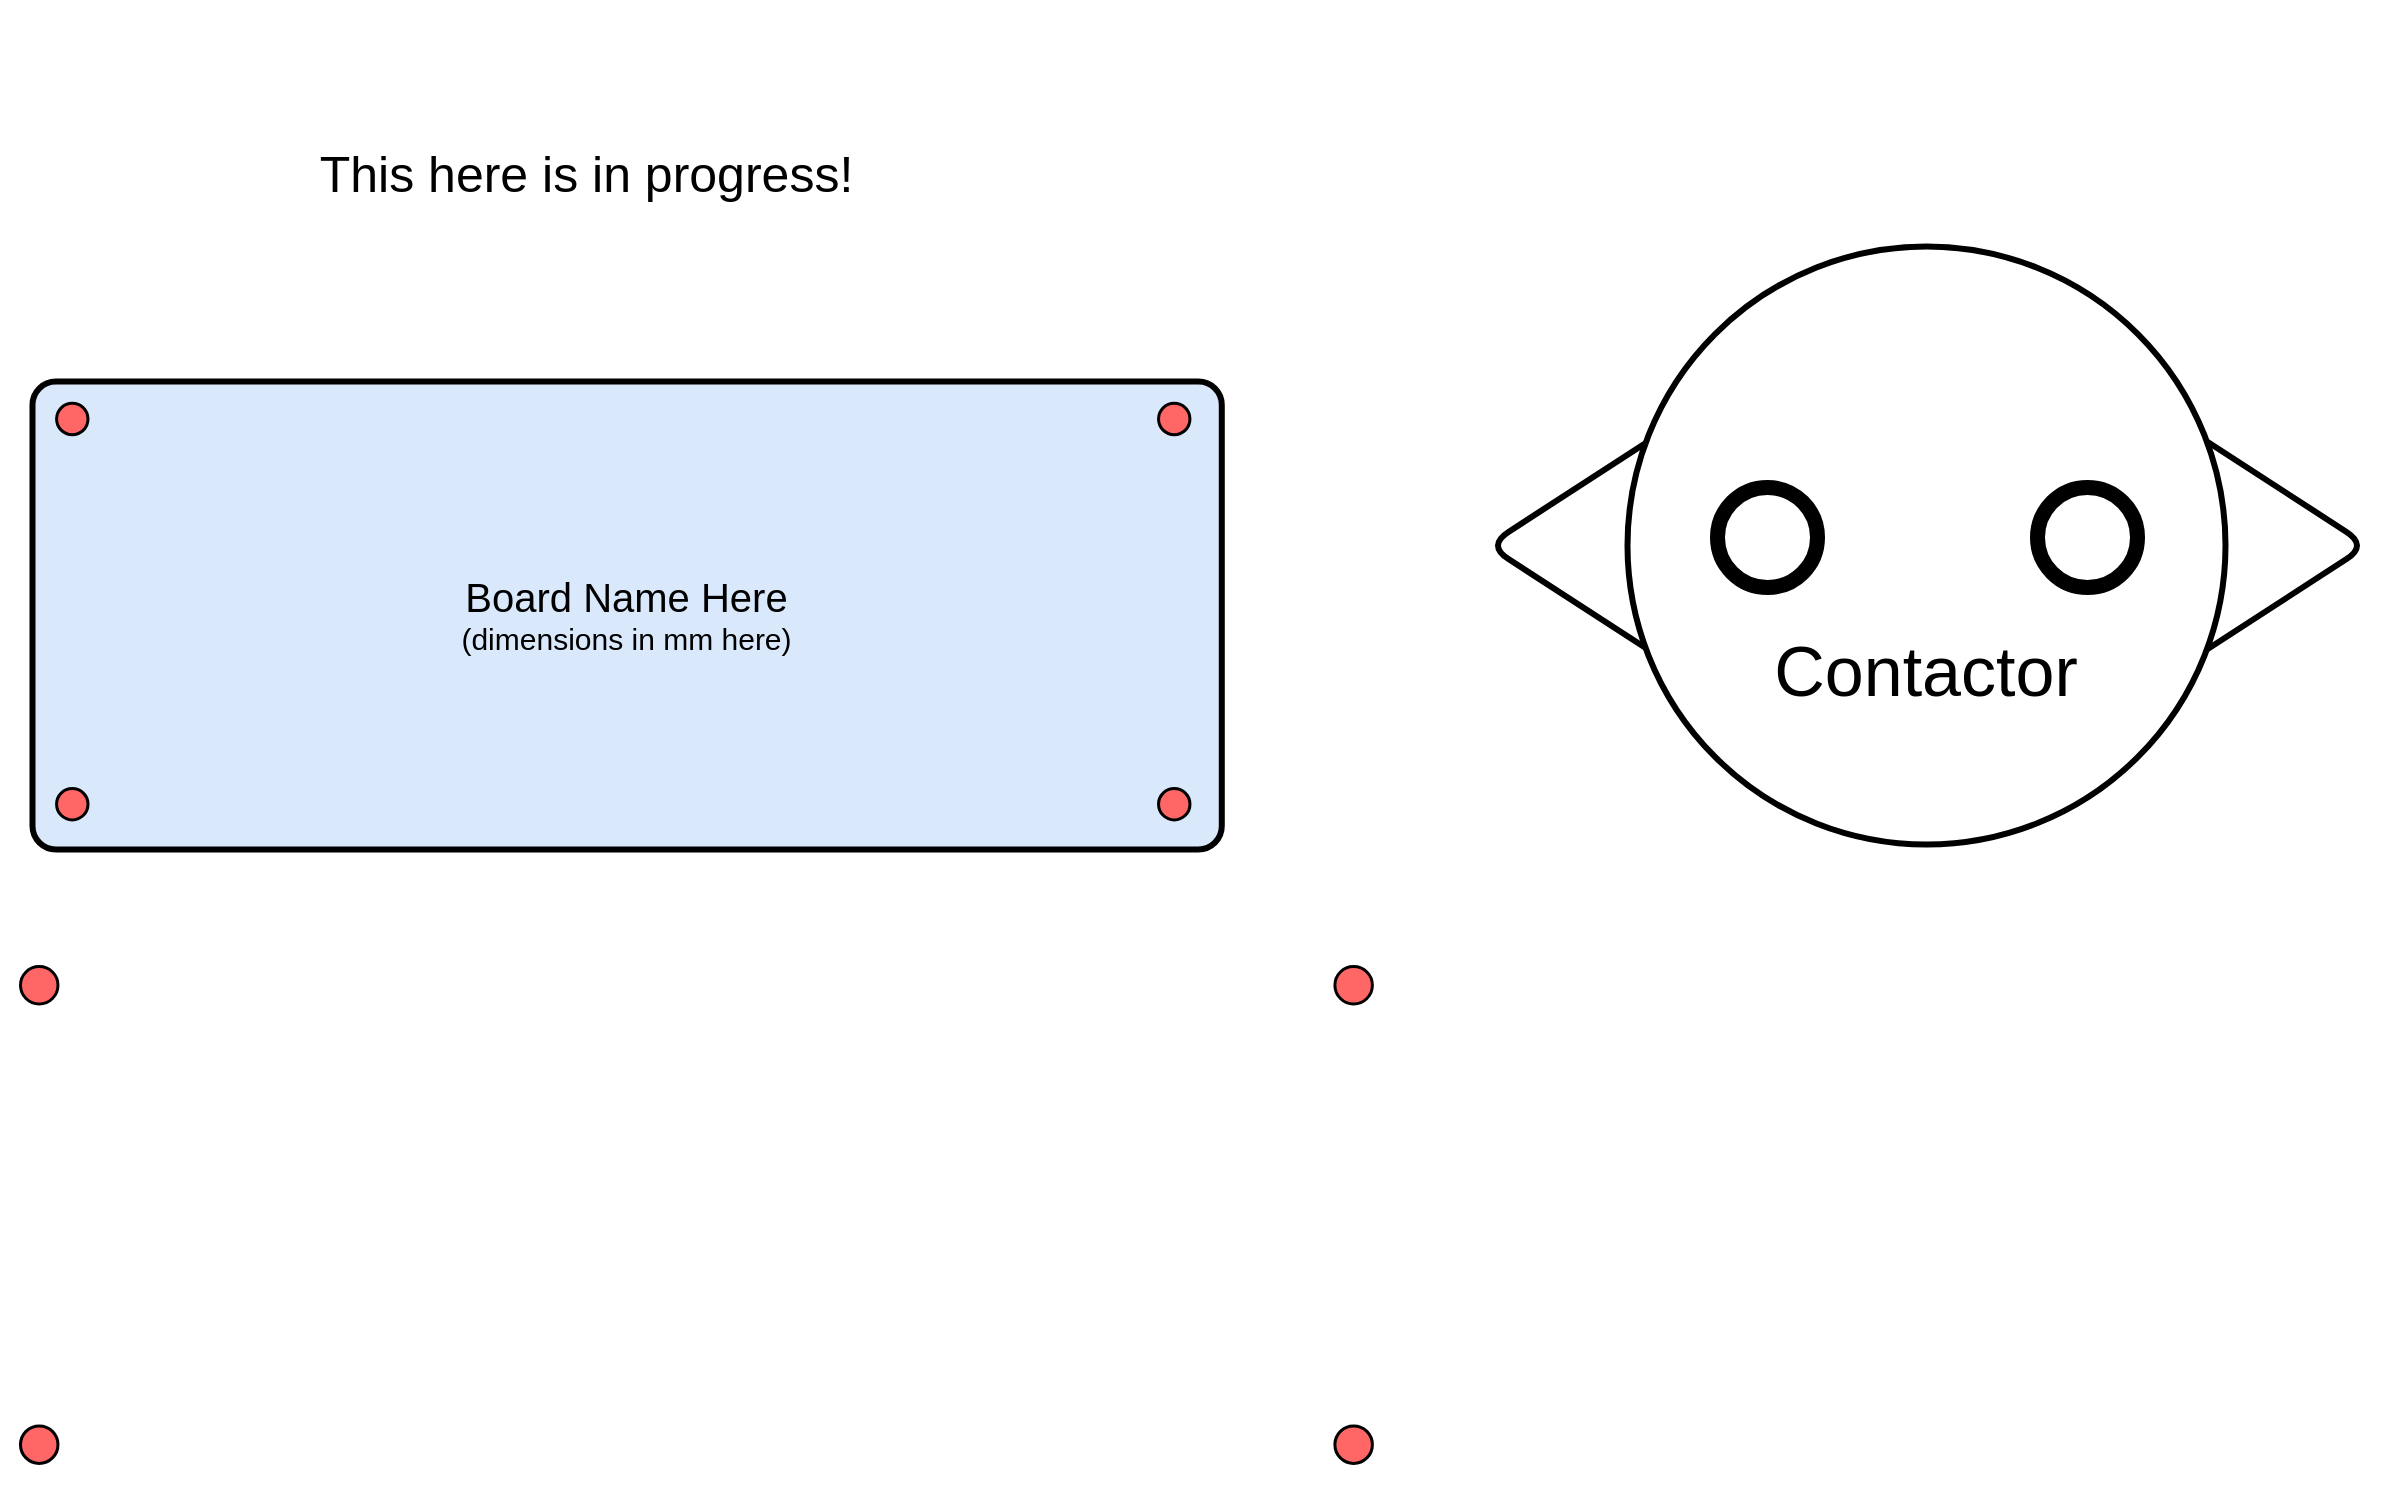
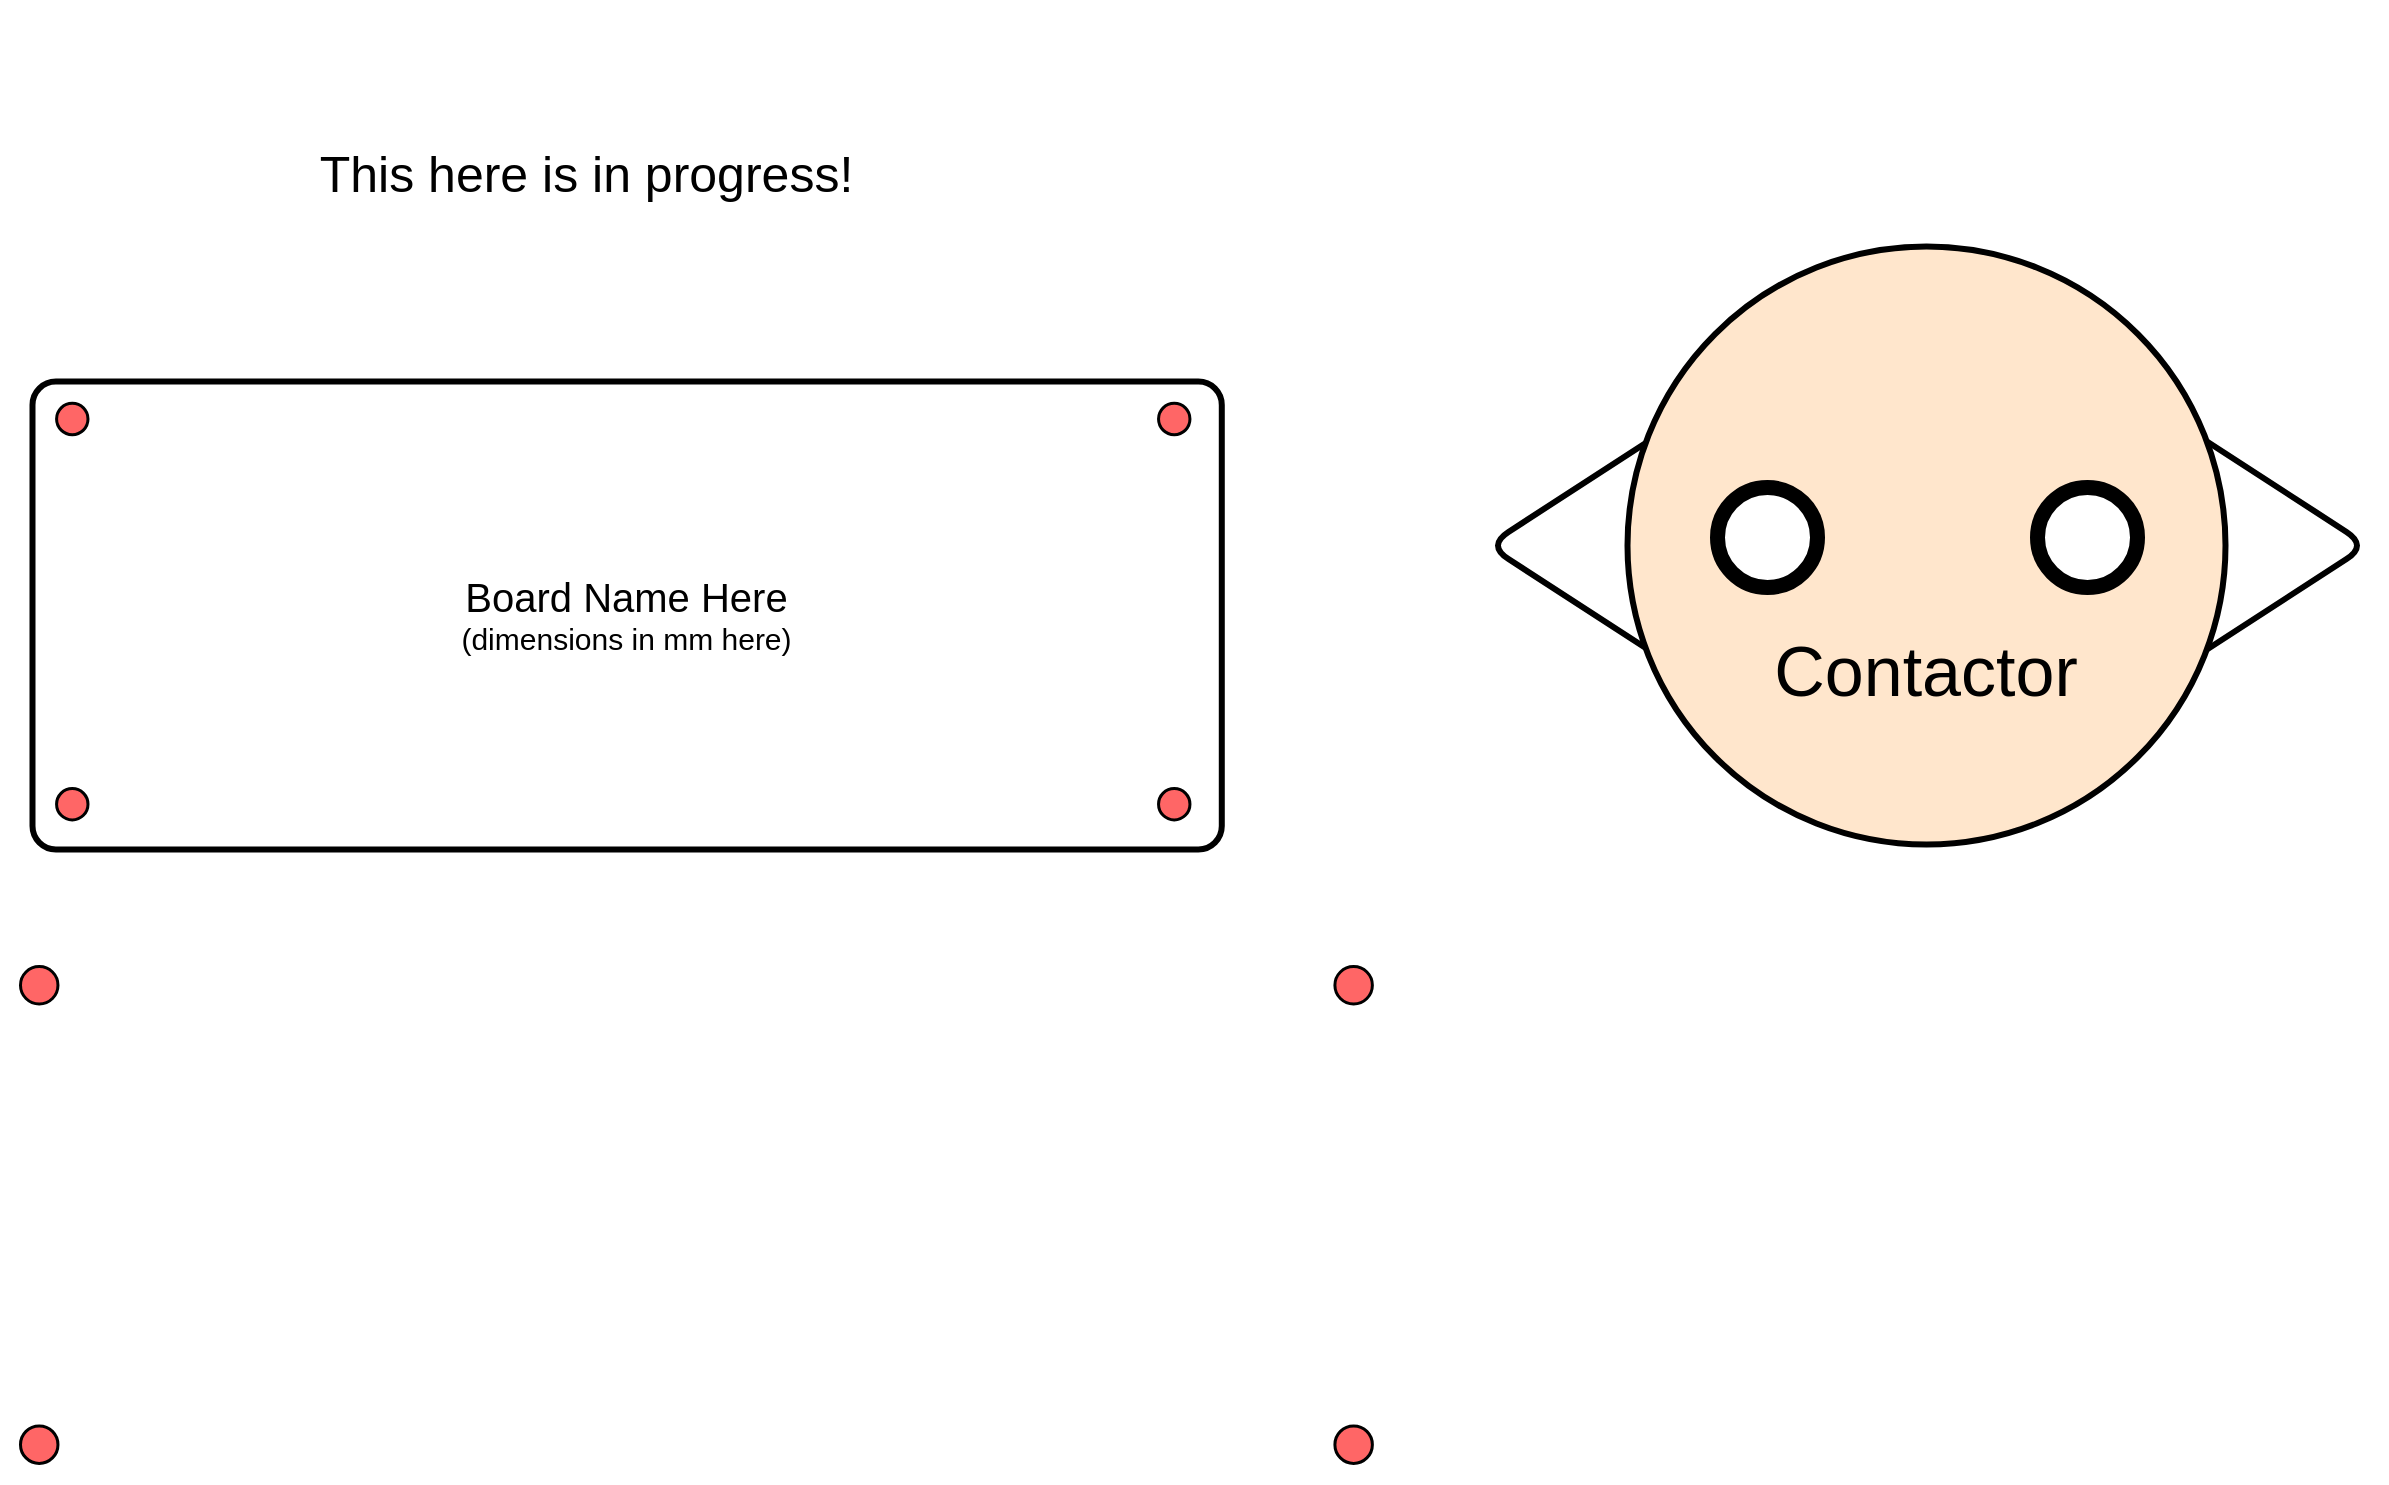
node "Contactor": fillcolor #ffffff -> #ffe6cc
node "Board Name Here (dimensions in mm here)": fillcolor #dae8fc -> #ffffff
